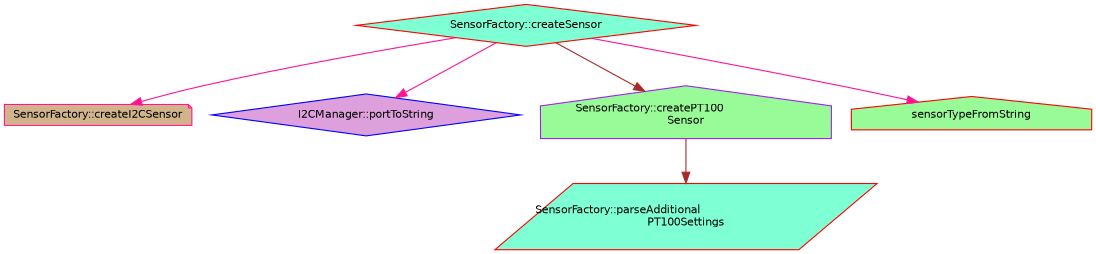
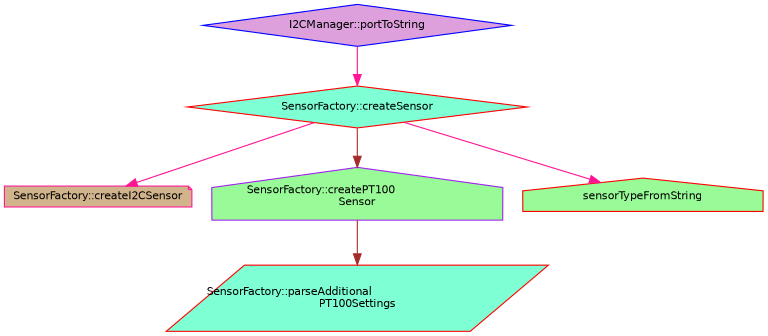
edge "SensorFactory::createSensor" -> "I2CManager::portToString": reversed
